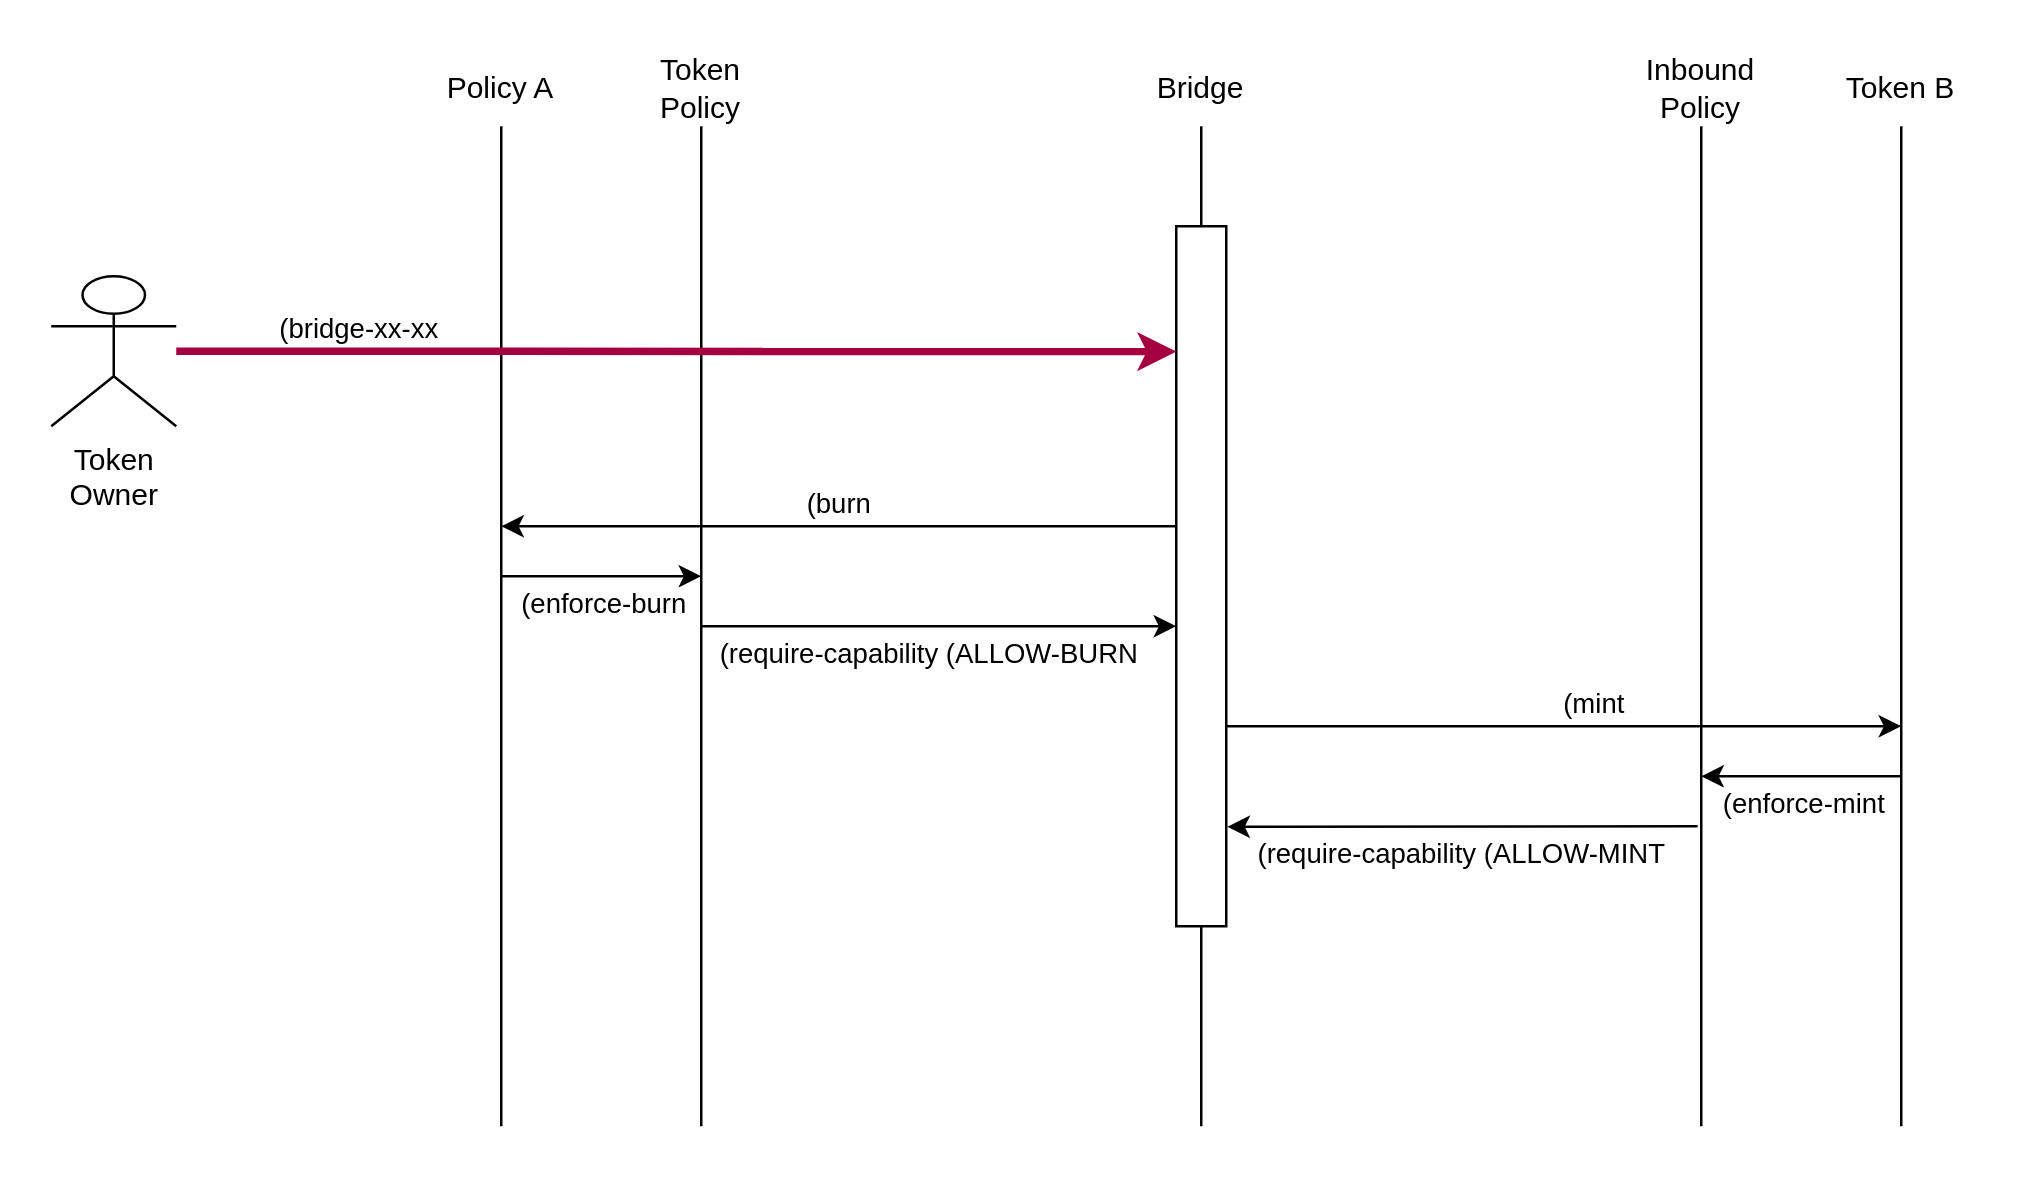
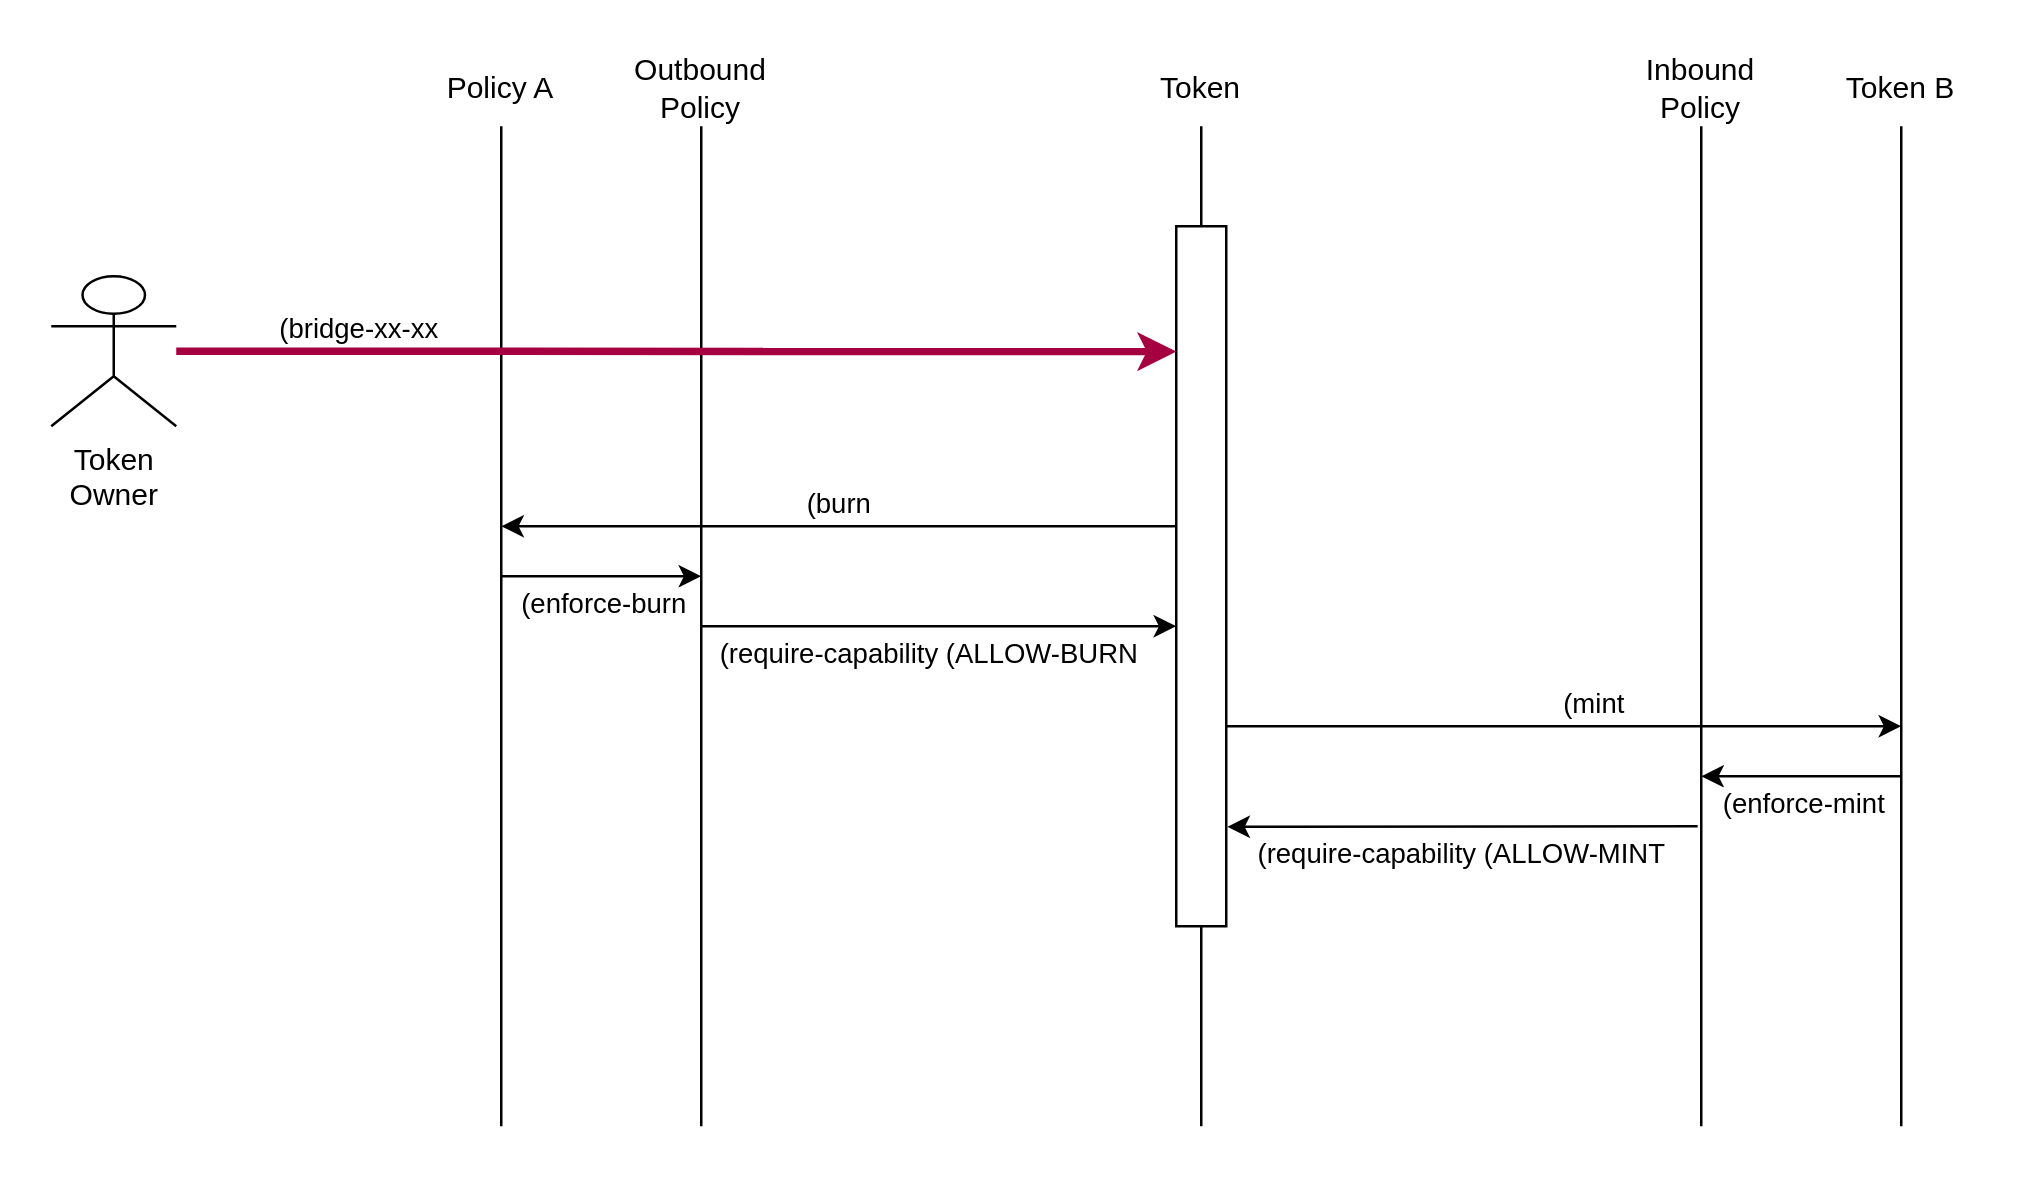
node "Token Policy": label "Token Policy" -> "Outbound Policy"
node "Bridge": label "Bridge" -> "Token"
